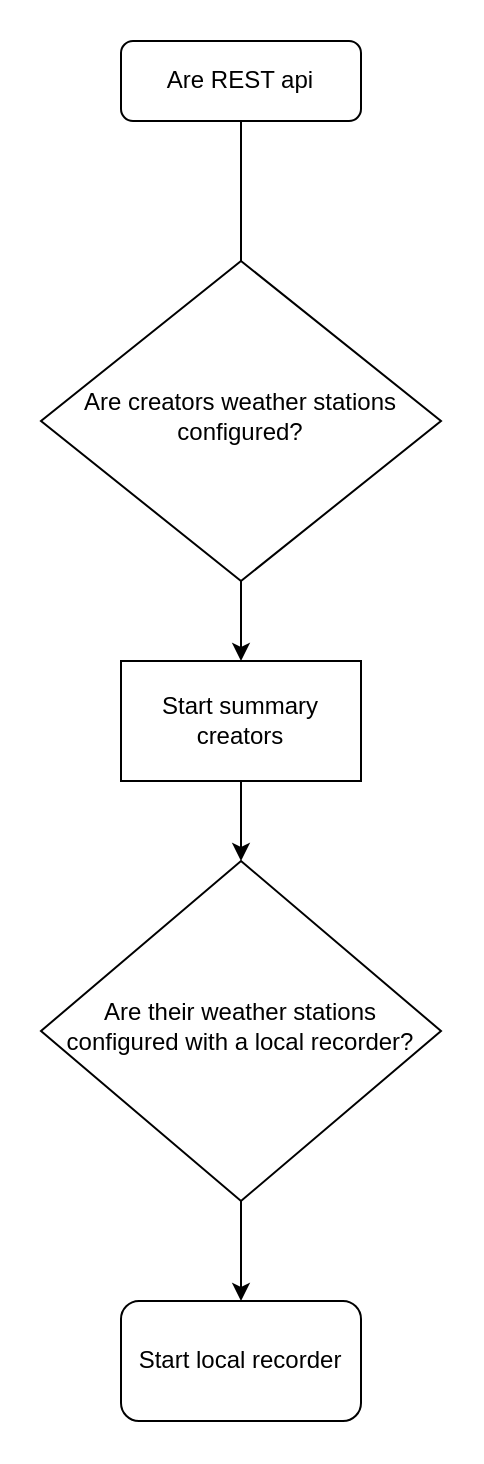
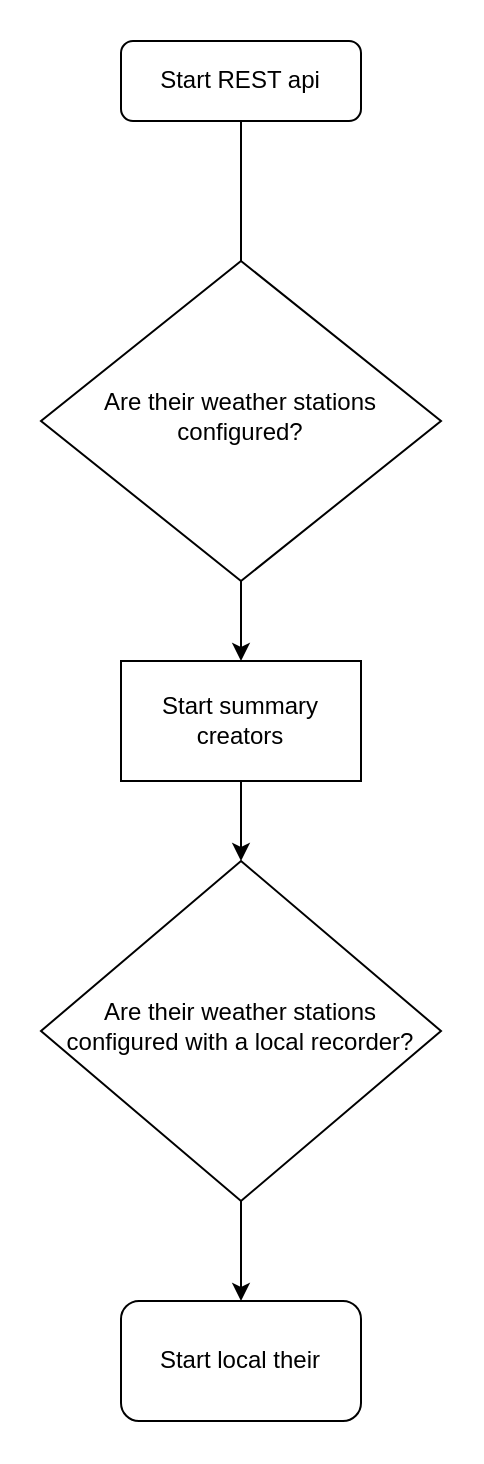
node "Are REST api": label "Are REST api" -> "Start REST api"
node "Are creators weather stations configured?": label "Are creators weather stations configured?" -> "Are their weather stations configured?"
node "Start local recorder": label "Start local recorder" -> "Start local their"
